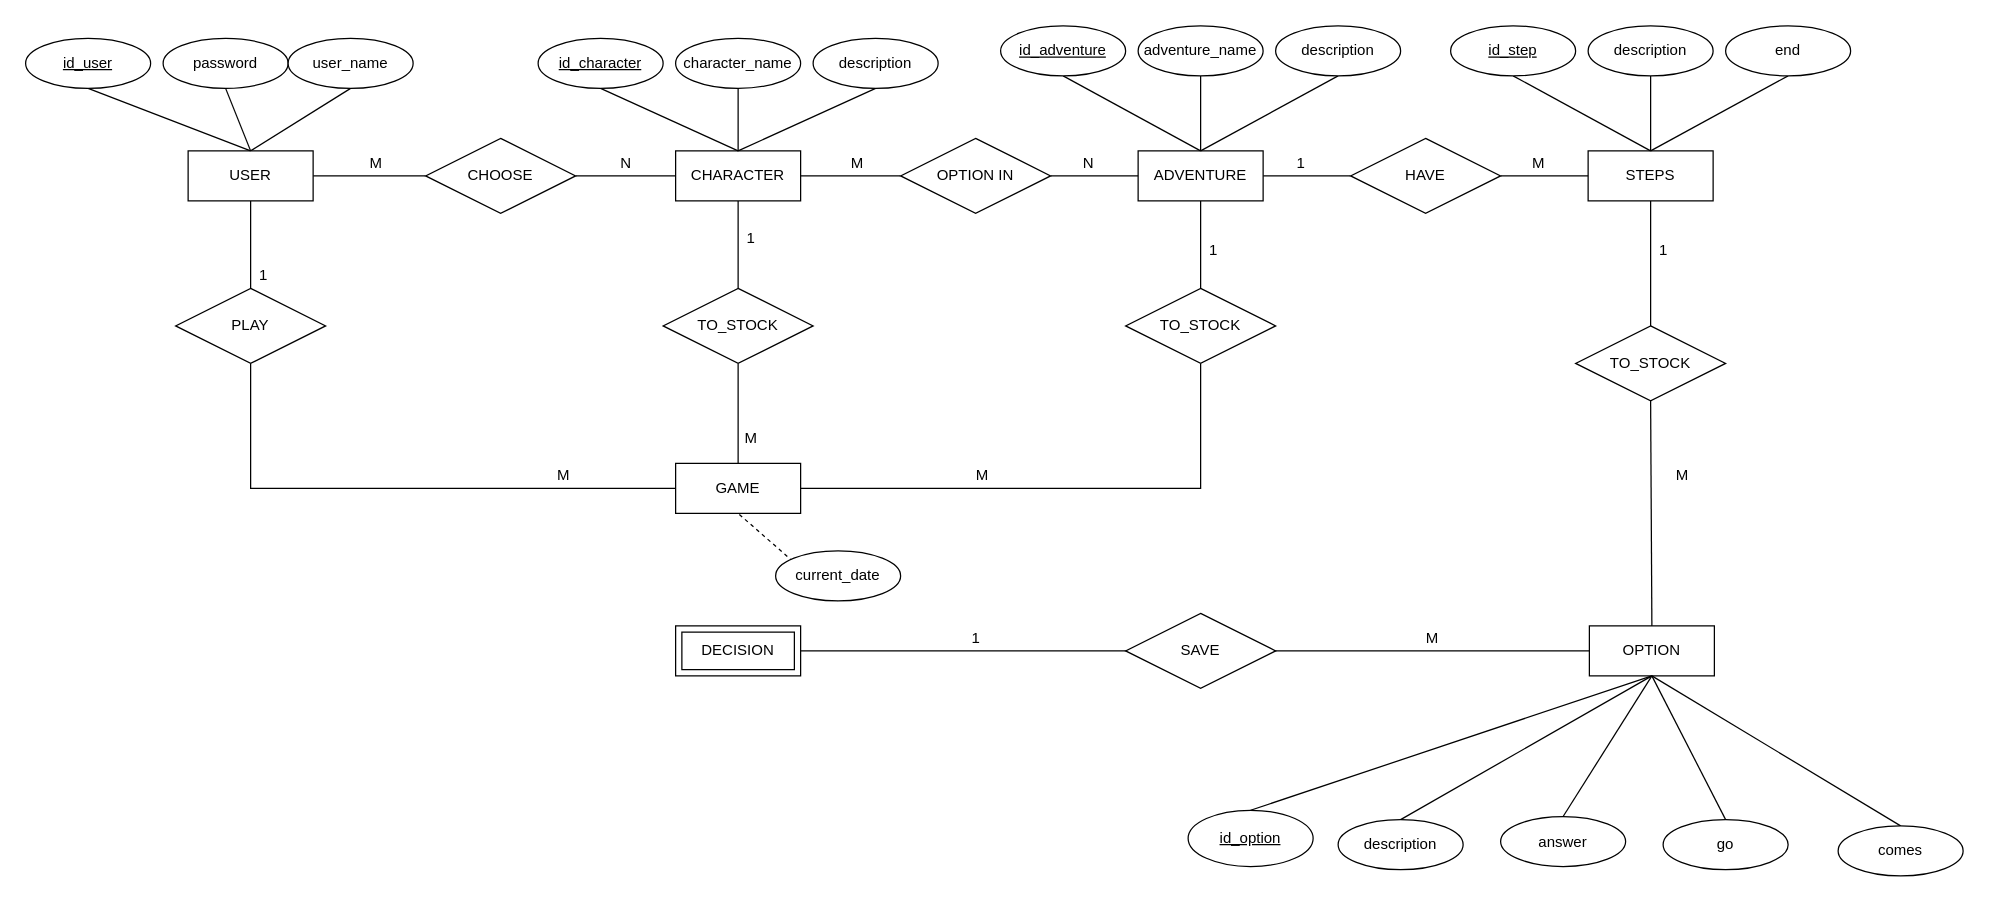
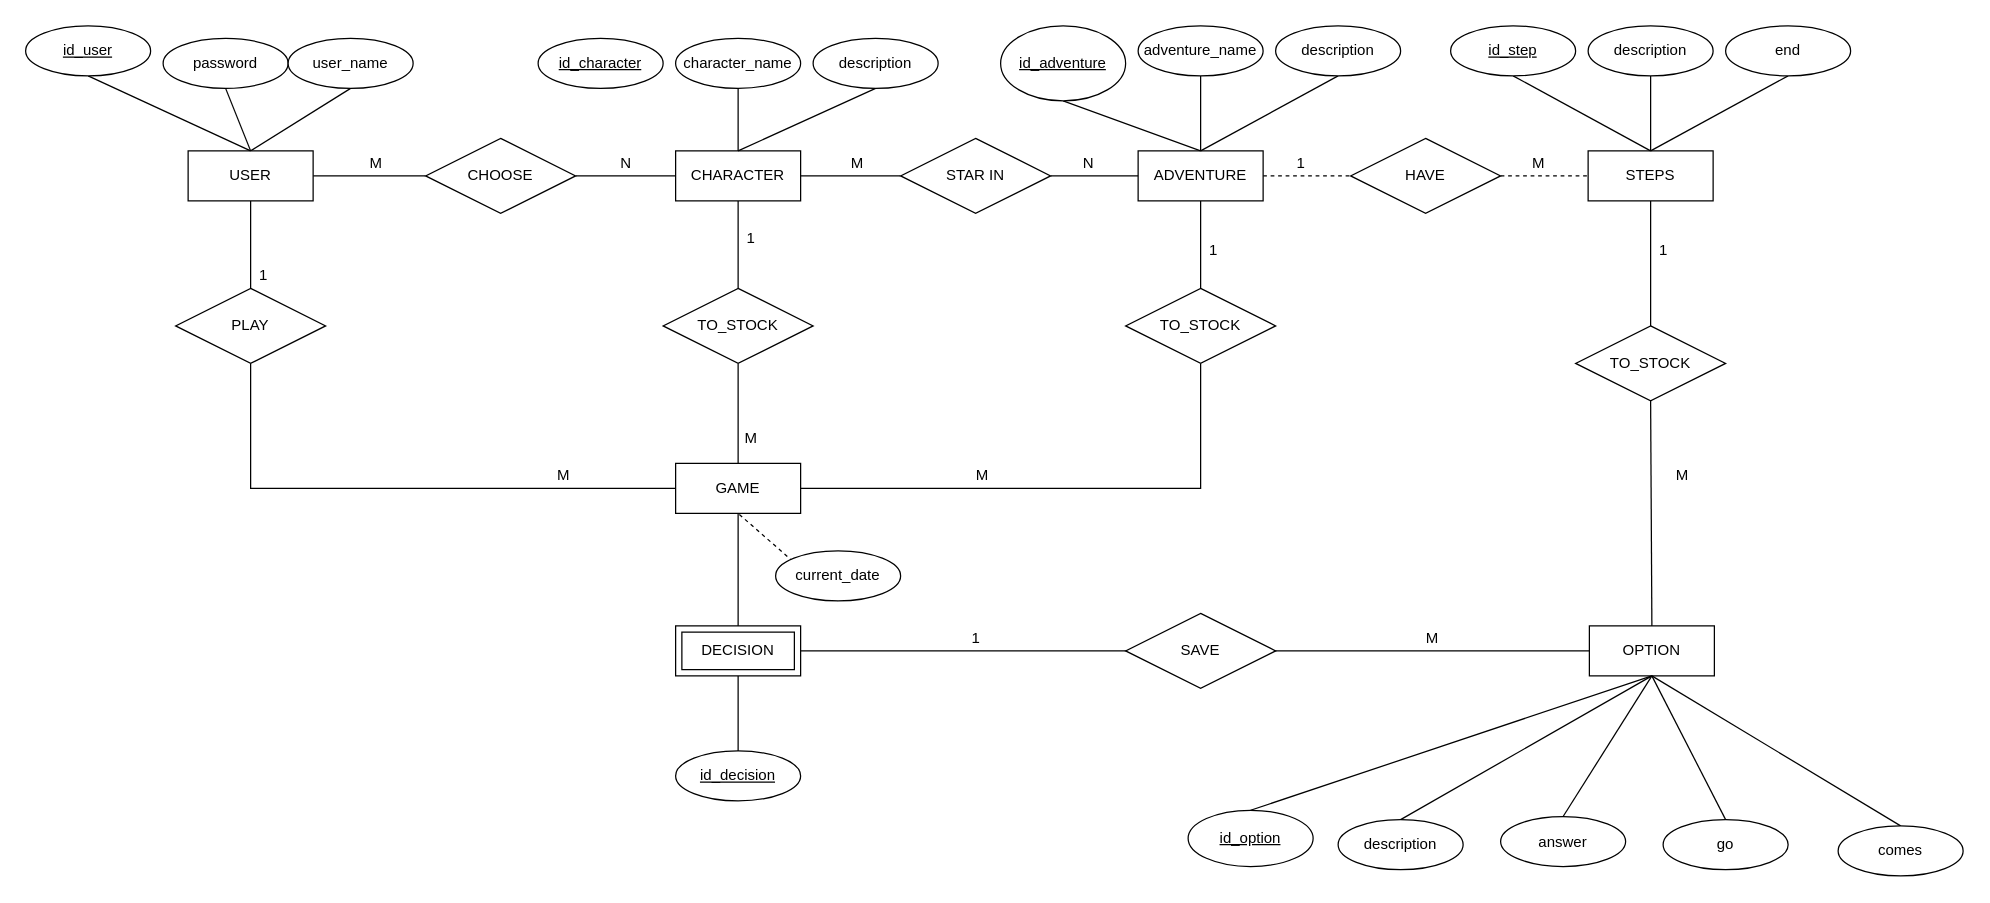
node "id_adventure": size 125x50 -> 125x75
node "id_user": moved (88, 63) -> (88, 51)
edge "id_character" -- "CHARACTER": removed
node "OPTION IN": label "OPTION IN" -> "STAR IN"
edge "ADVENTURE" -- "HAVE": style solid -> dashed
edge "HAVE" -- "STEPS": style solid -> dashed
edge "GAME" -- "DECISION": added
edge "DECISION" -- "id_decision": added
node "id_decision": added
